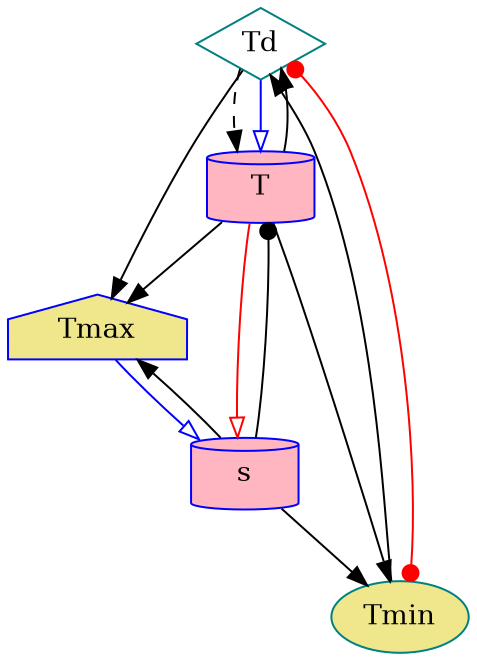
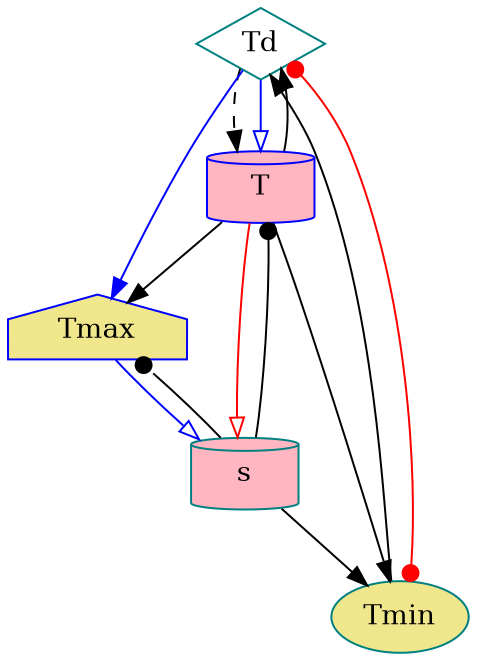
edge "Td" -> "Tmax": color black -> blue
edge "s" -> "Tmax": arrowhead normal -> dot
node "s": color blue -> teal
